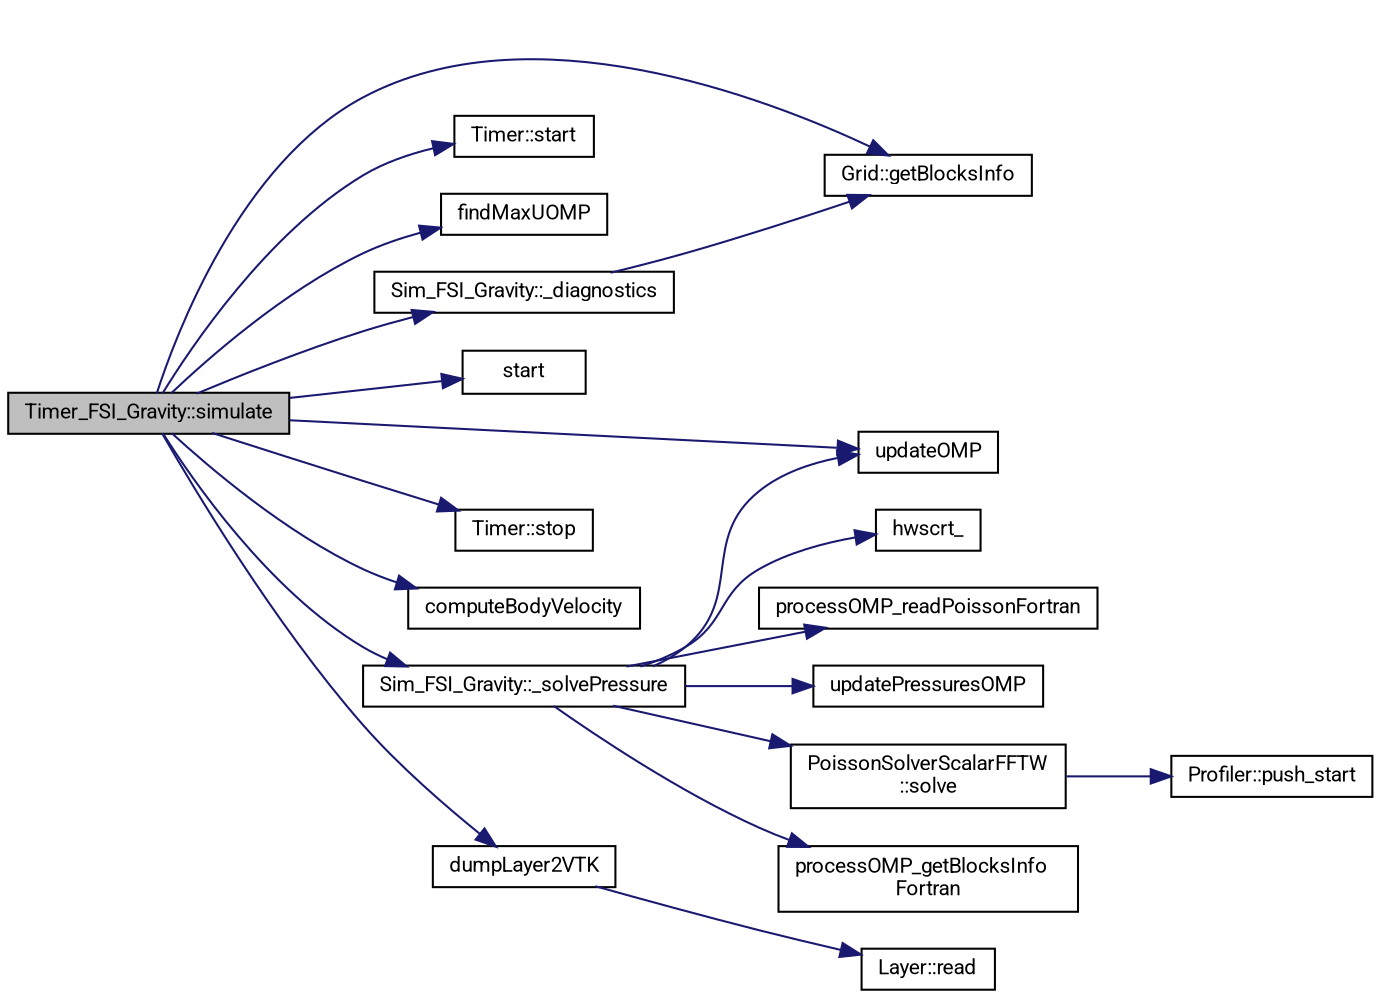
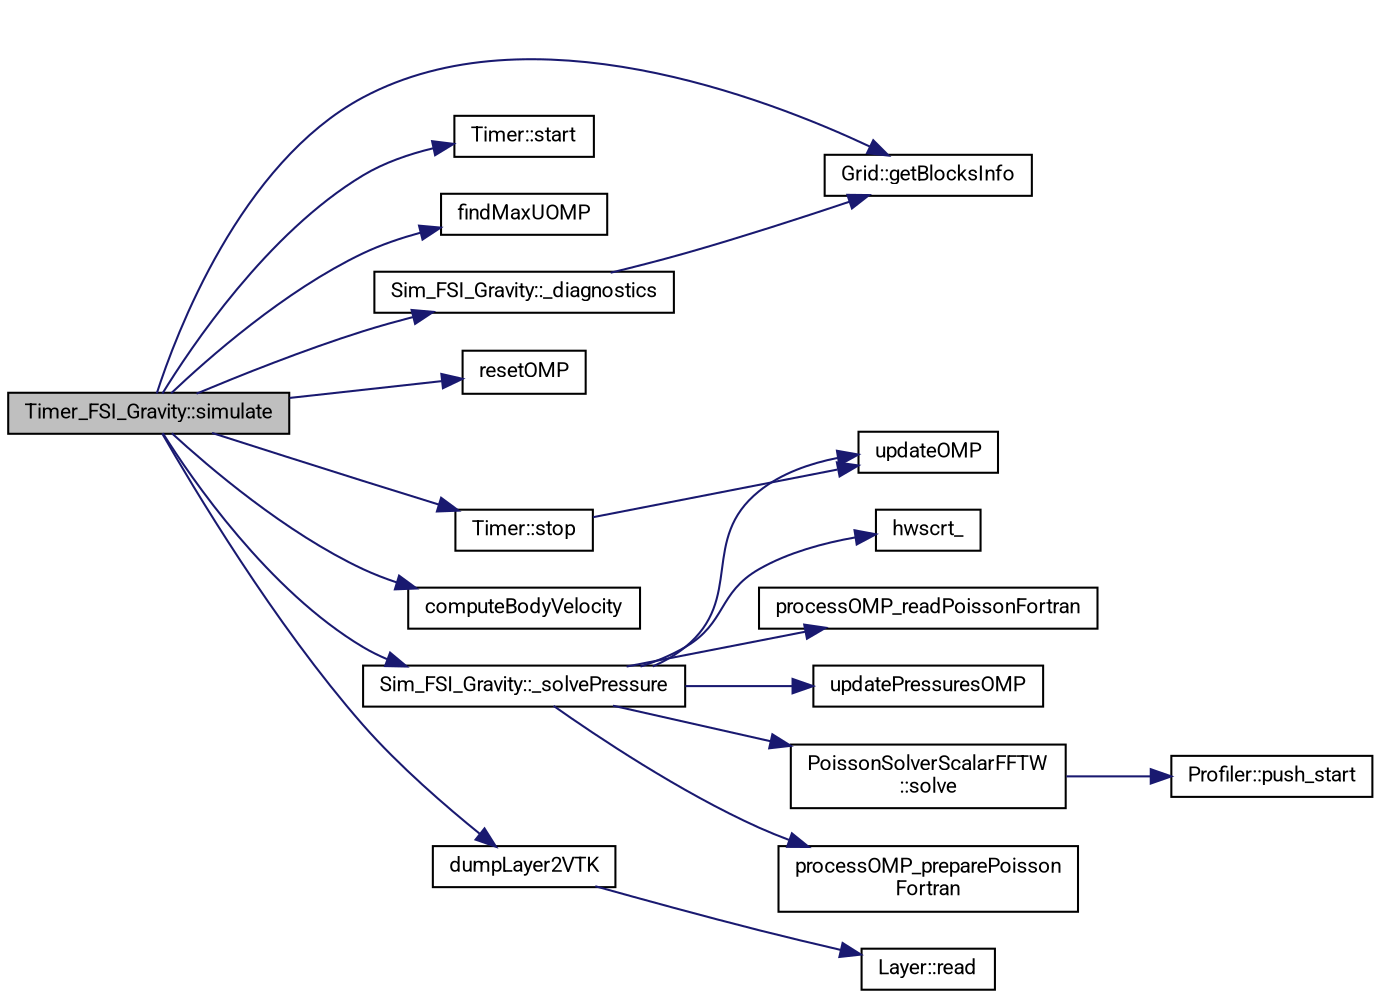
node "start": label "start" -> "resetOMP"
edge "Timer_FSI_Gravity::simulate" -> "updateOMP": now "Timer::stop" -> "updateOMP"
node "processOMP_getBlocksInfo Fortran": label "processOMP_getBlocksInfo Fortran" -> "processOMP_preparePoisson Fortran"
